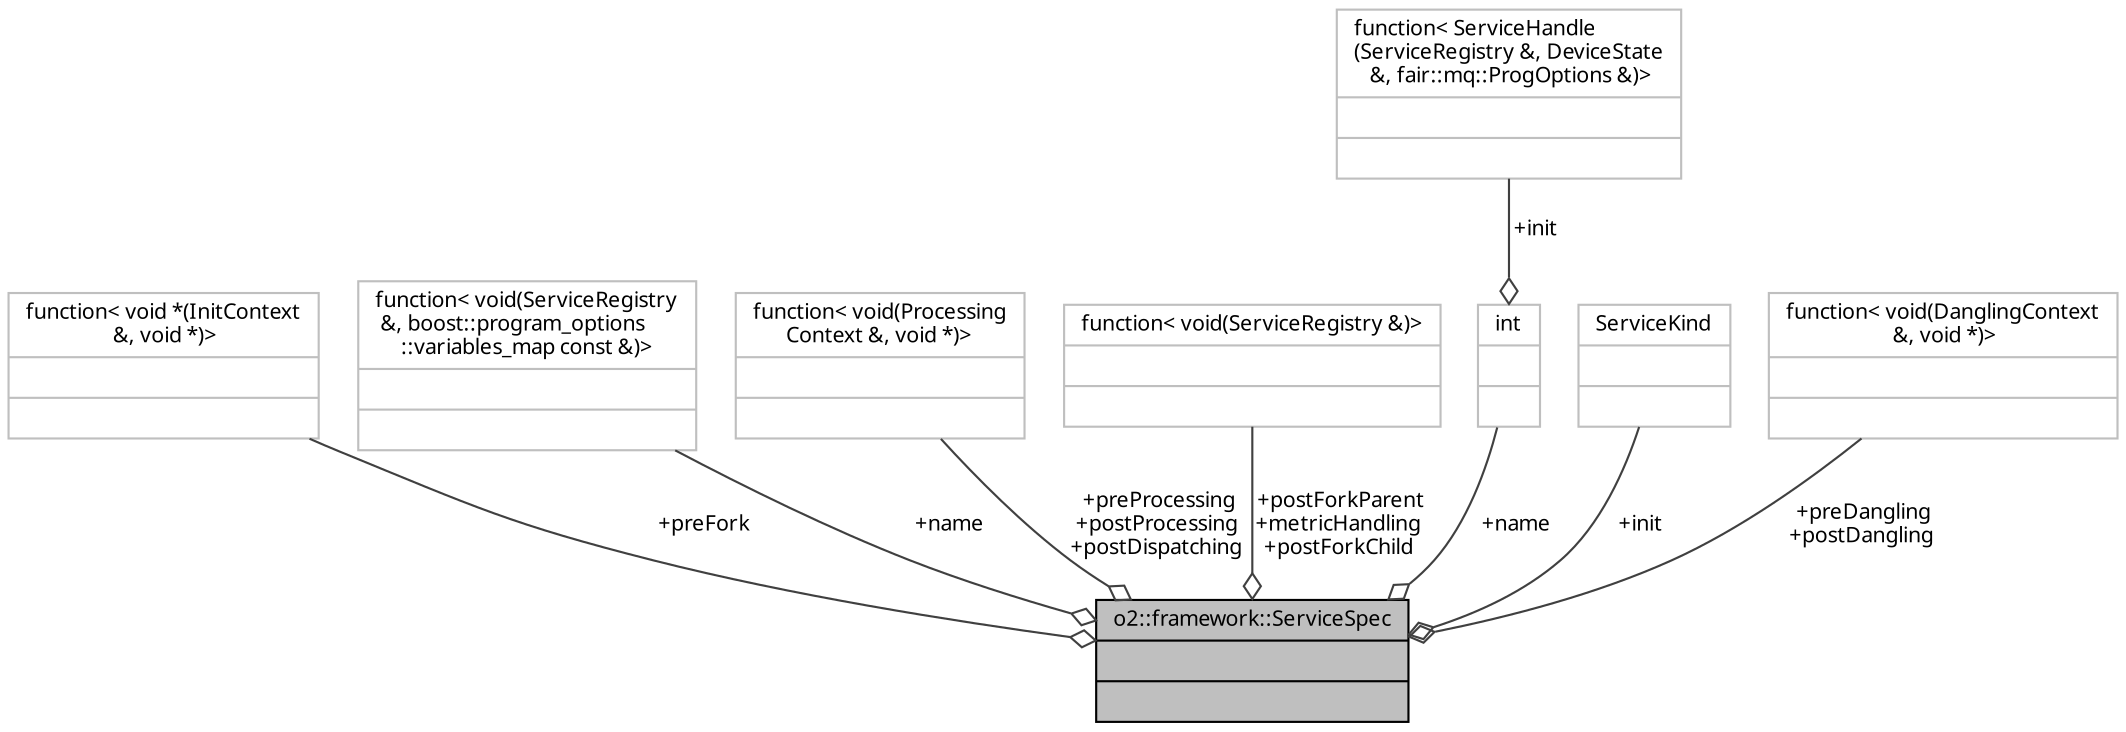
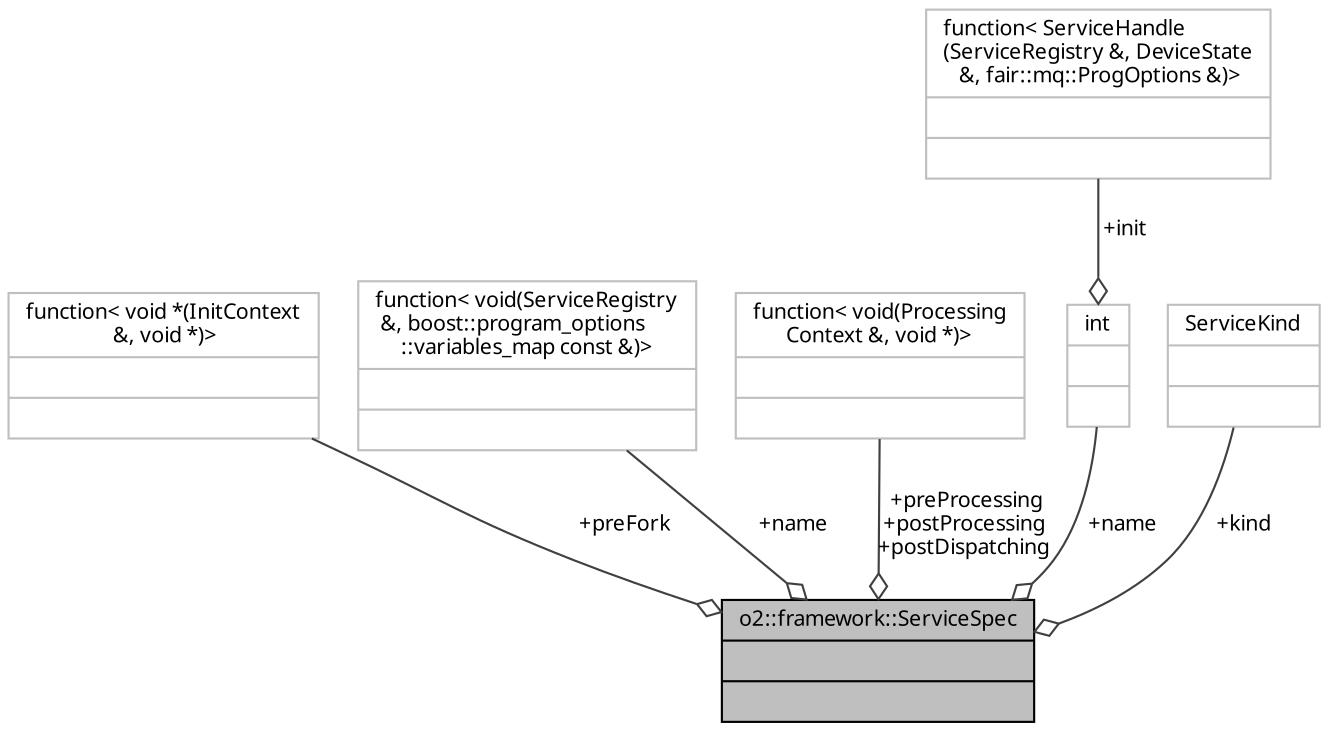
node "function< void(ServiceRegistry &)>": removed
node "function< void(DanglingContext": removed
edge "ServiceKind" -> "o2::framework::ServiceSpec": label " +init" -> " +kind"
